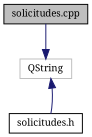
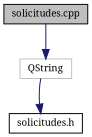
edge "solicitudes.h" -> "QString": reversed
